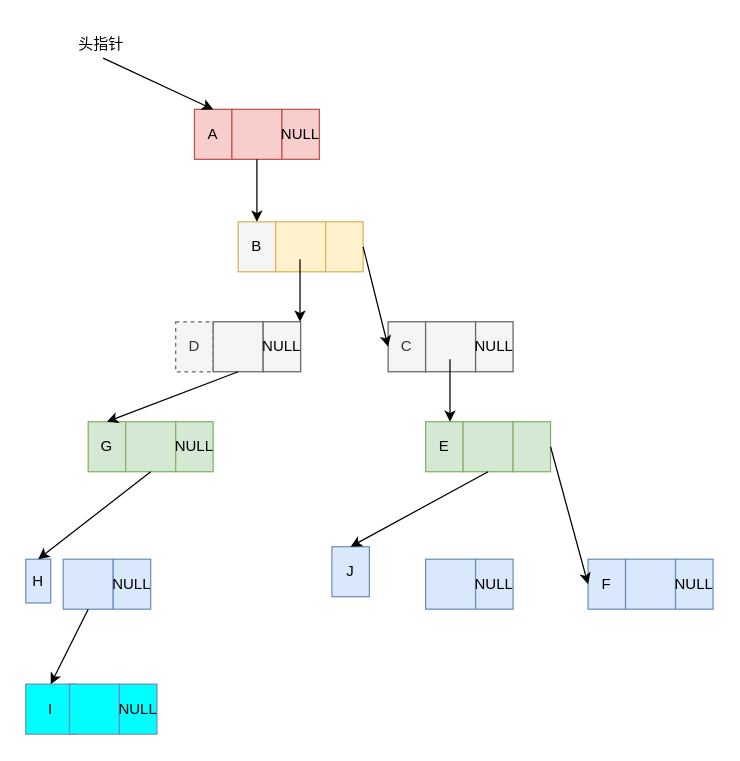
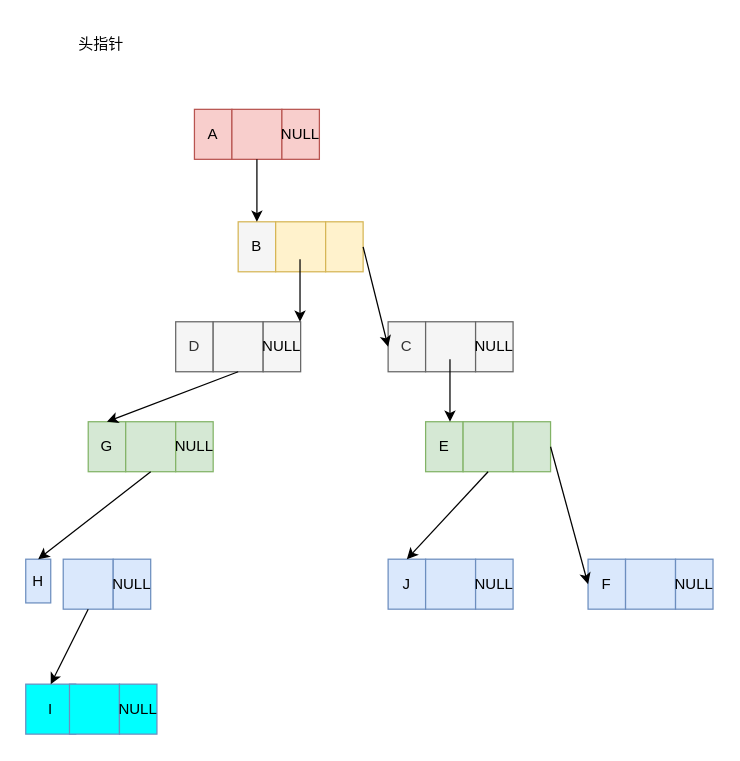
edge "头指针" -> "A": removed
node "D": style dashed -> solid
node "J": moved (351, 572) -> (407, 584)
